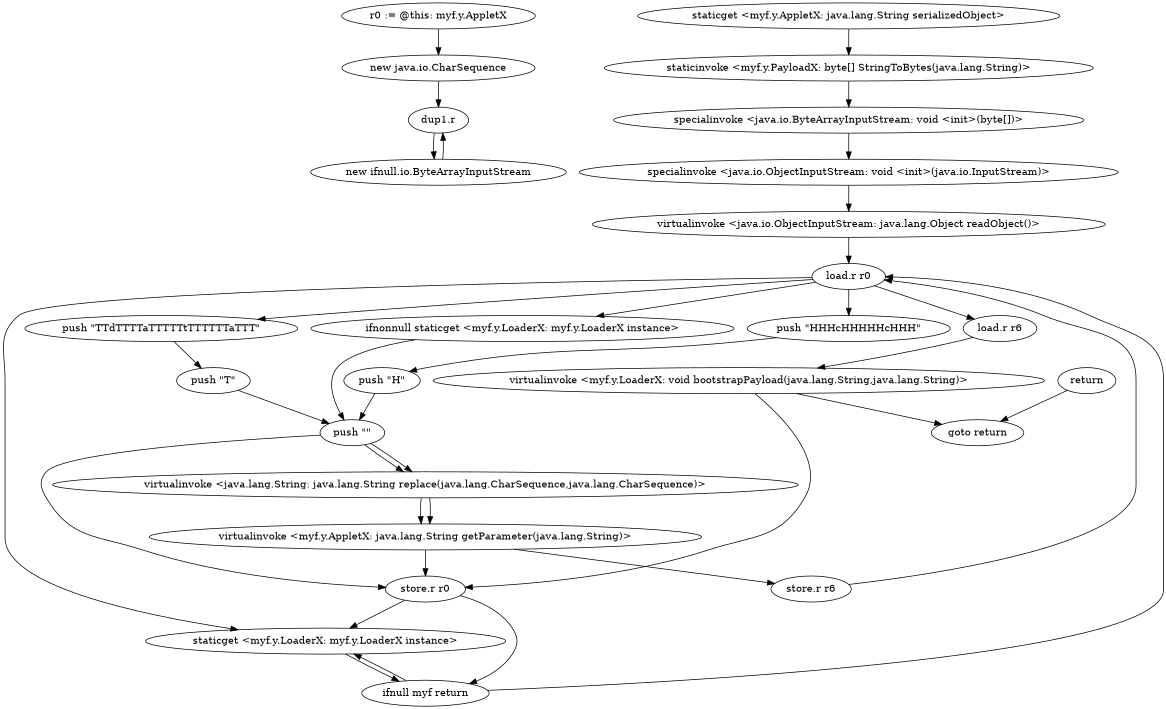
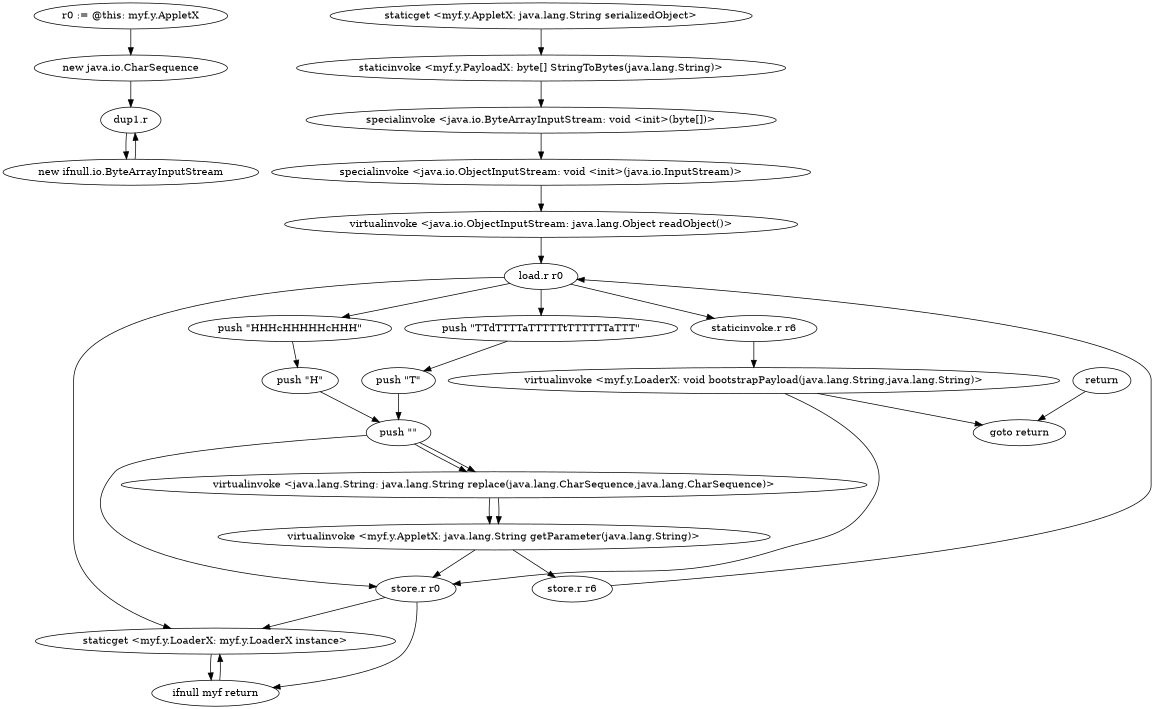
node "ifnonnull staticget <myf.y.LoaderX: myf.y.LoaderX instance>": removed
node "load.r r6": label "load.r r6" -> "staticinvoke.r r6"
edge "ifnull myf return" -> "load.r r0": removed
